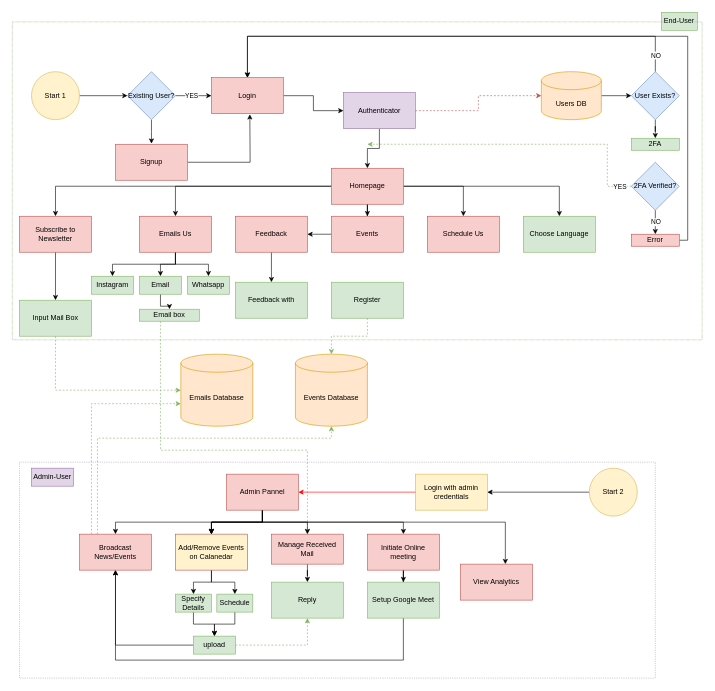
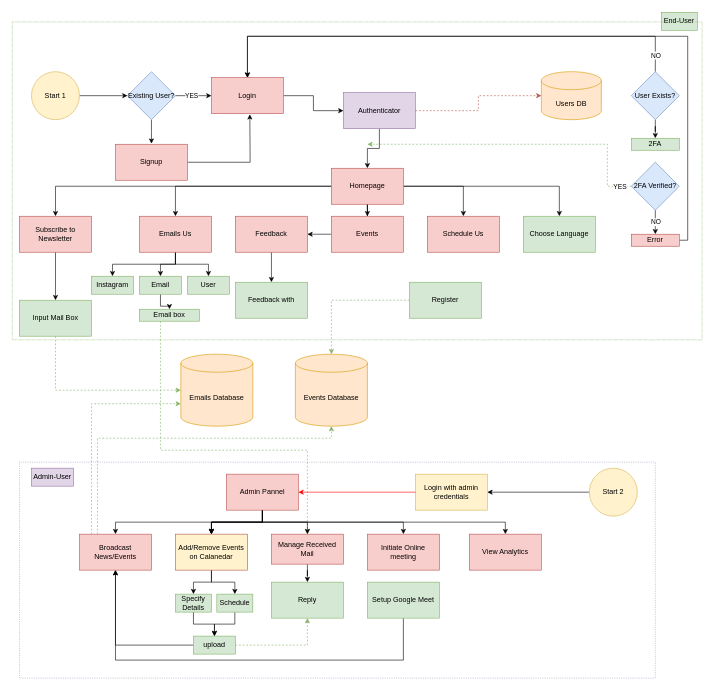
edge "Users DB" -> "User Exists?": removed
node "Whatsapp": label "Whatsapp" -> "User"
node "Register": moved (368, 300) -> (446, 300)
edge "Initiate Online meeting" -> "Setup Google Meet": removed
node "View Analytics": moved (497, 582) -> (506, 552)
